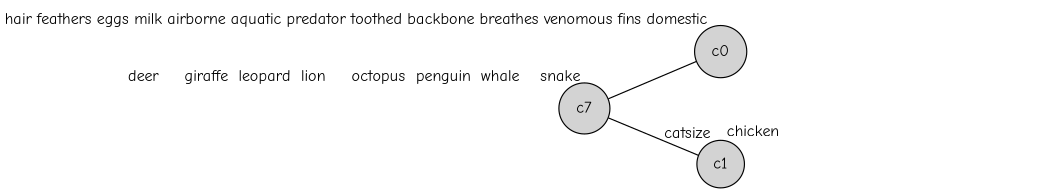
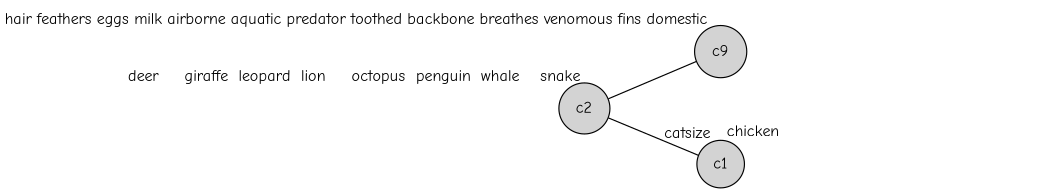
node "c0": label "c0" -> "c9"
node "c7": label "c7" -> "c2"
